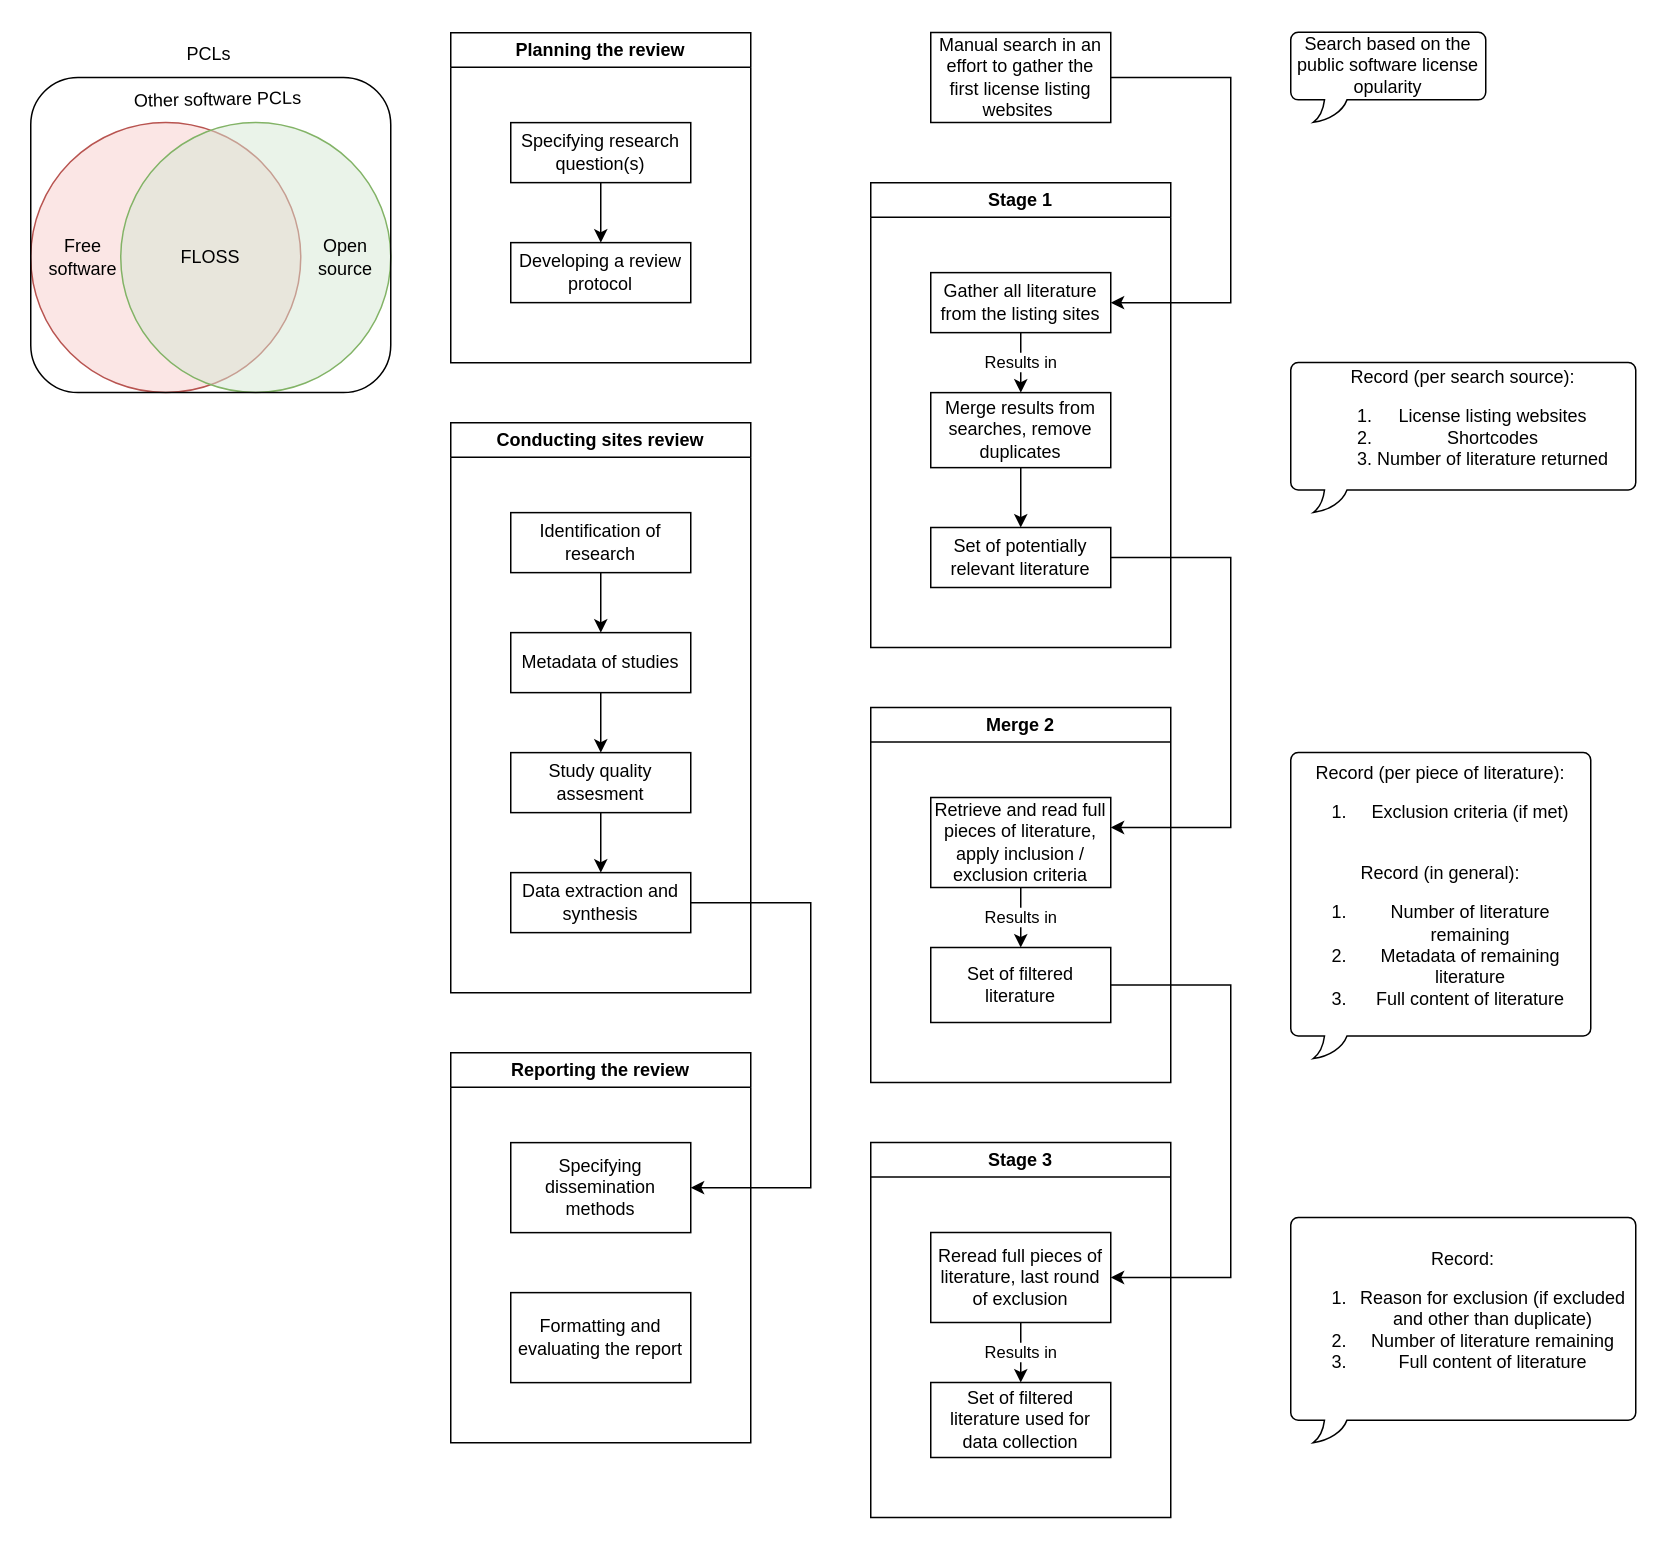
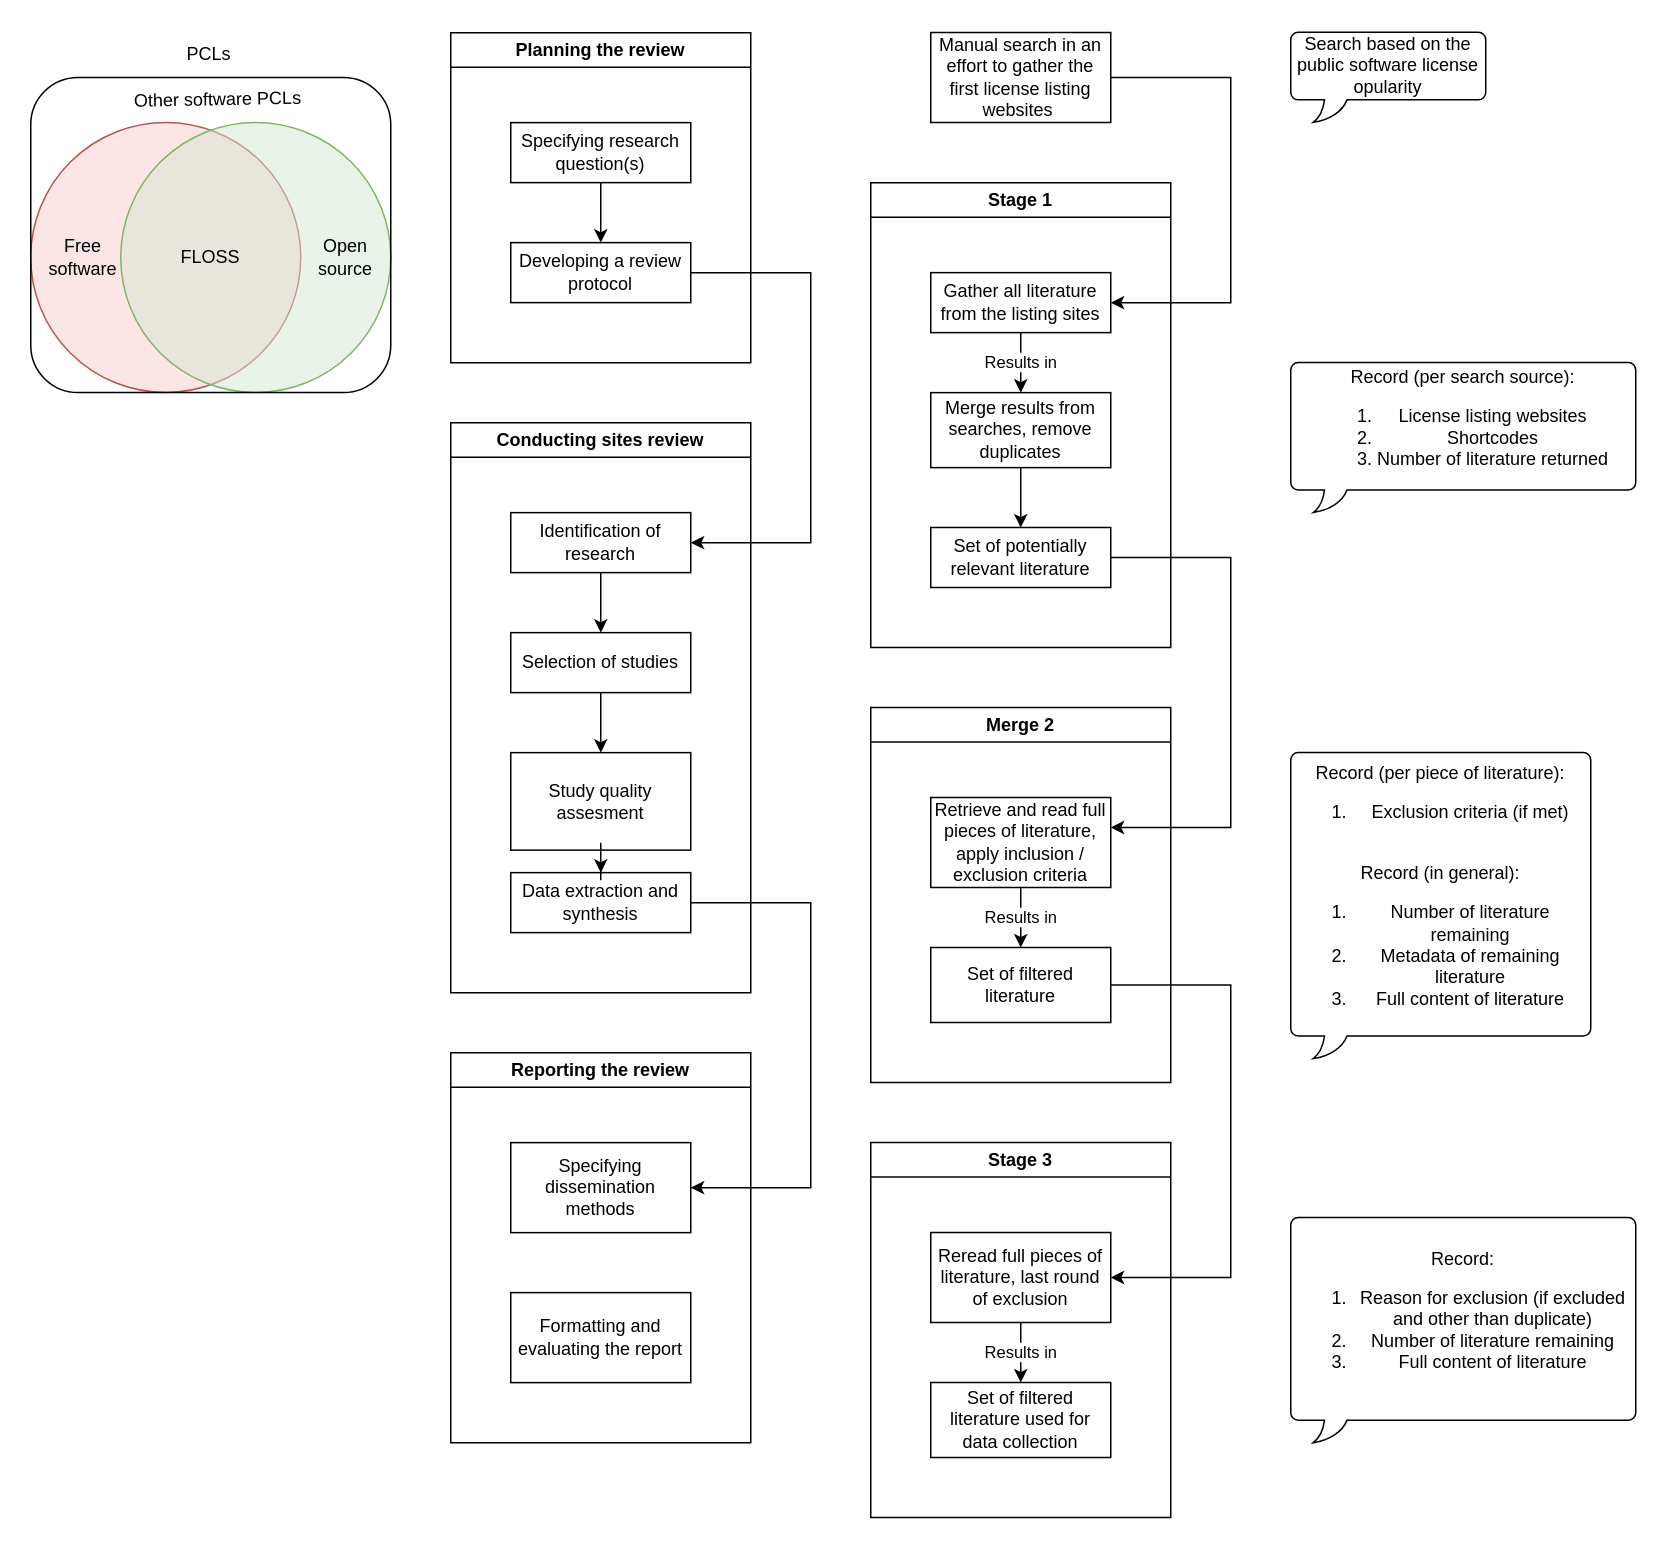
edge "Developing a review protocol" -> "Identification of research": added
node "Metadata of studies": label "Metadata of studies" -> "Selection of studies"
node "Study quality assesment": size 180x60 -> 180x98
